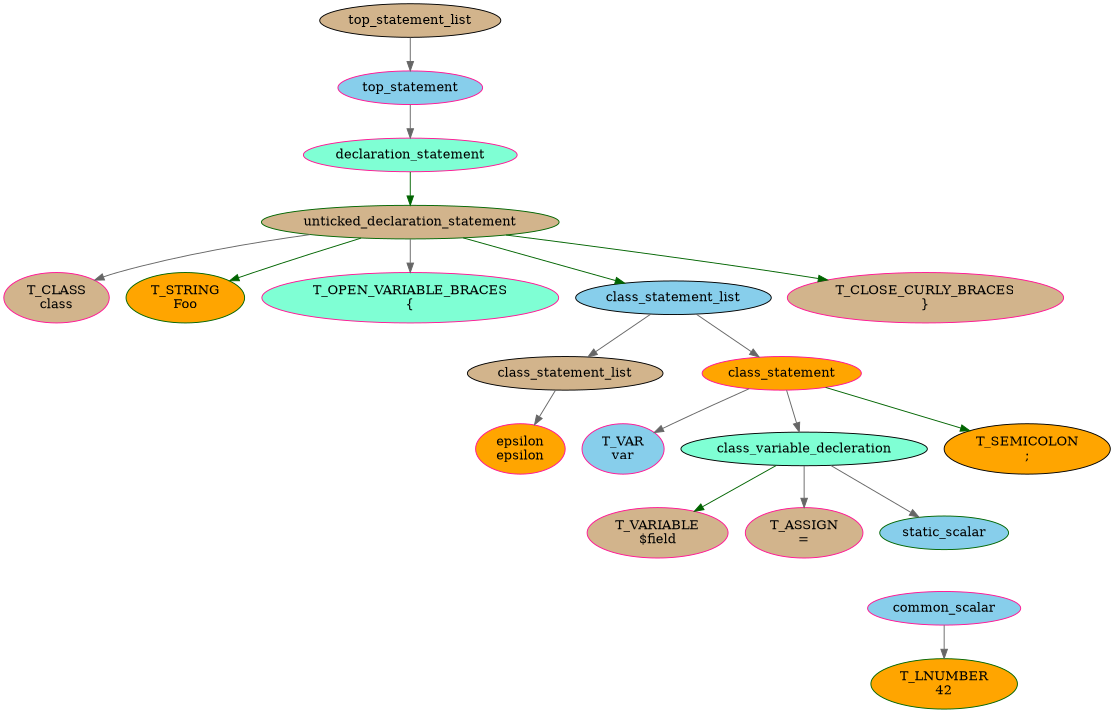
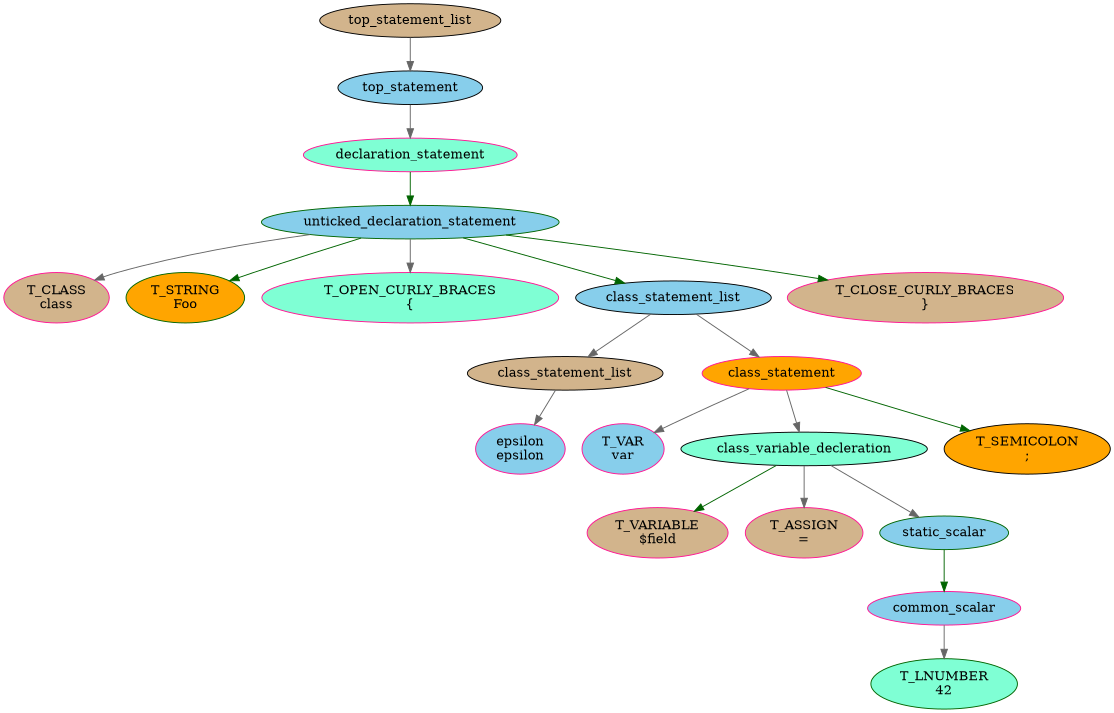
node "top_statement": color deeppink -> black
node "unticked_declaration_statement": fillcolor tan -> skyblue
node "T_OPEN_VARIABLE_BRACES {": label "T_OPEN_VARIABLE_BRACES {" -> "T_OPEN_CURLY_BRACES {"
node "epsilon epsilon": fillcolor orange -> skyblue
edge "static_scalar" -> "common_scalar": added
node "T_LNUMBER 42": fillcolor orange -> aquamarine
